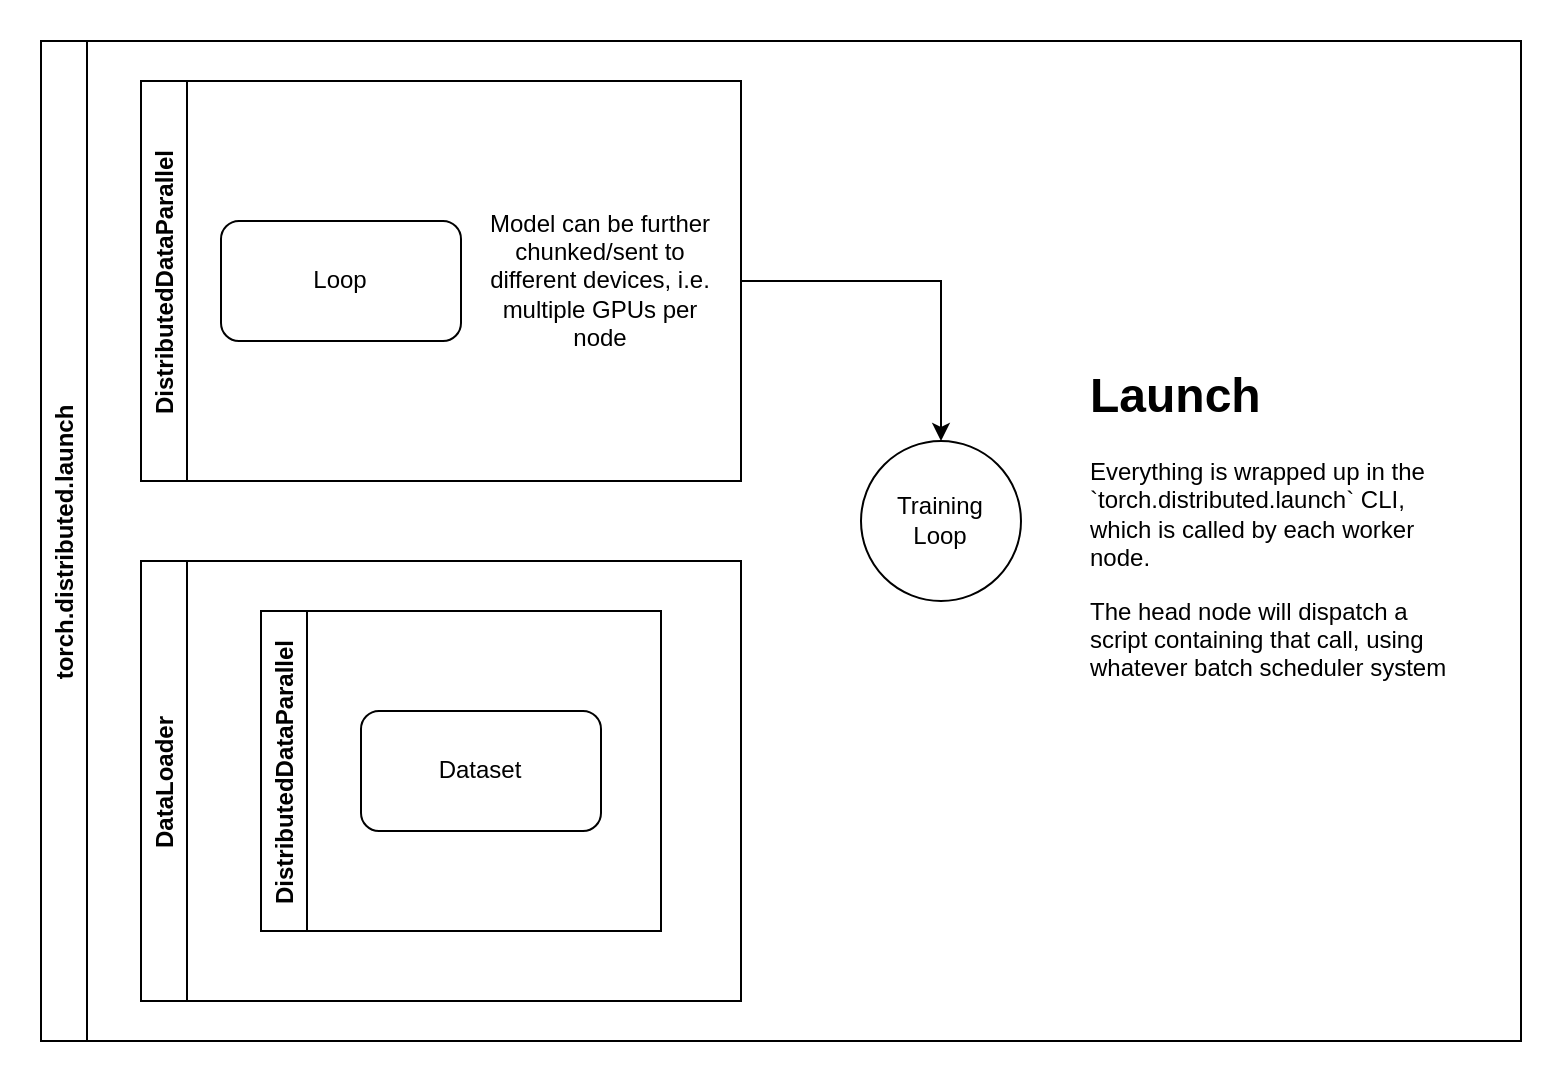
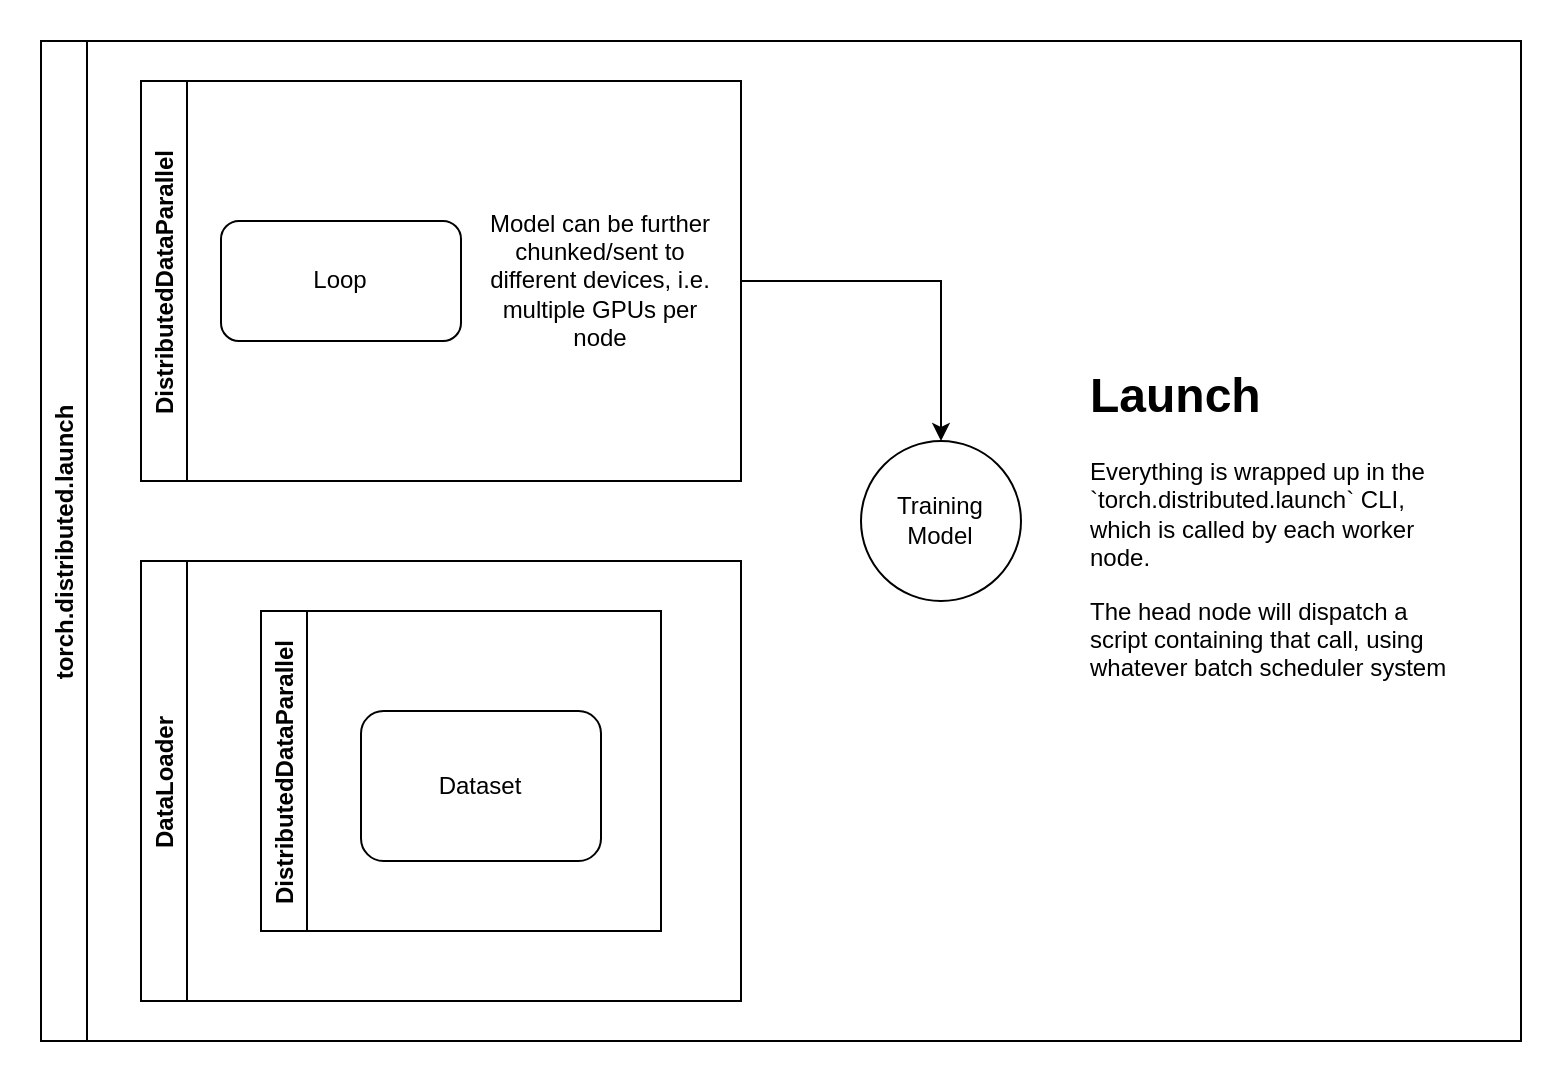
node "Training Loop": label "Training Loop" -> "Training Model"
node "Dataset": size 240x120 -> 240x150
